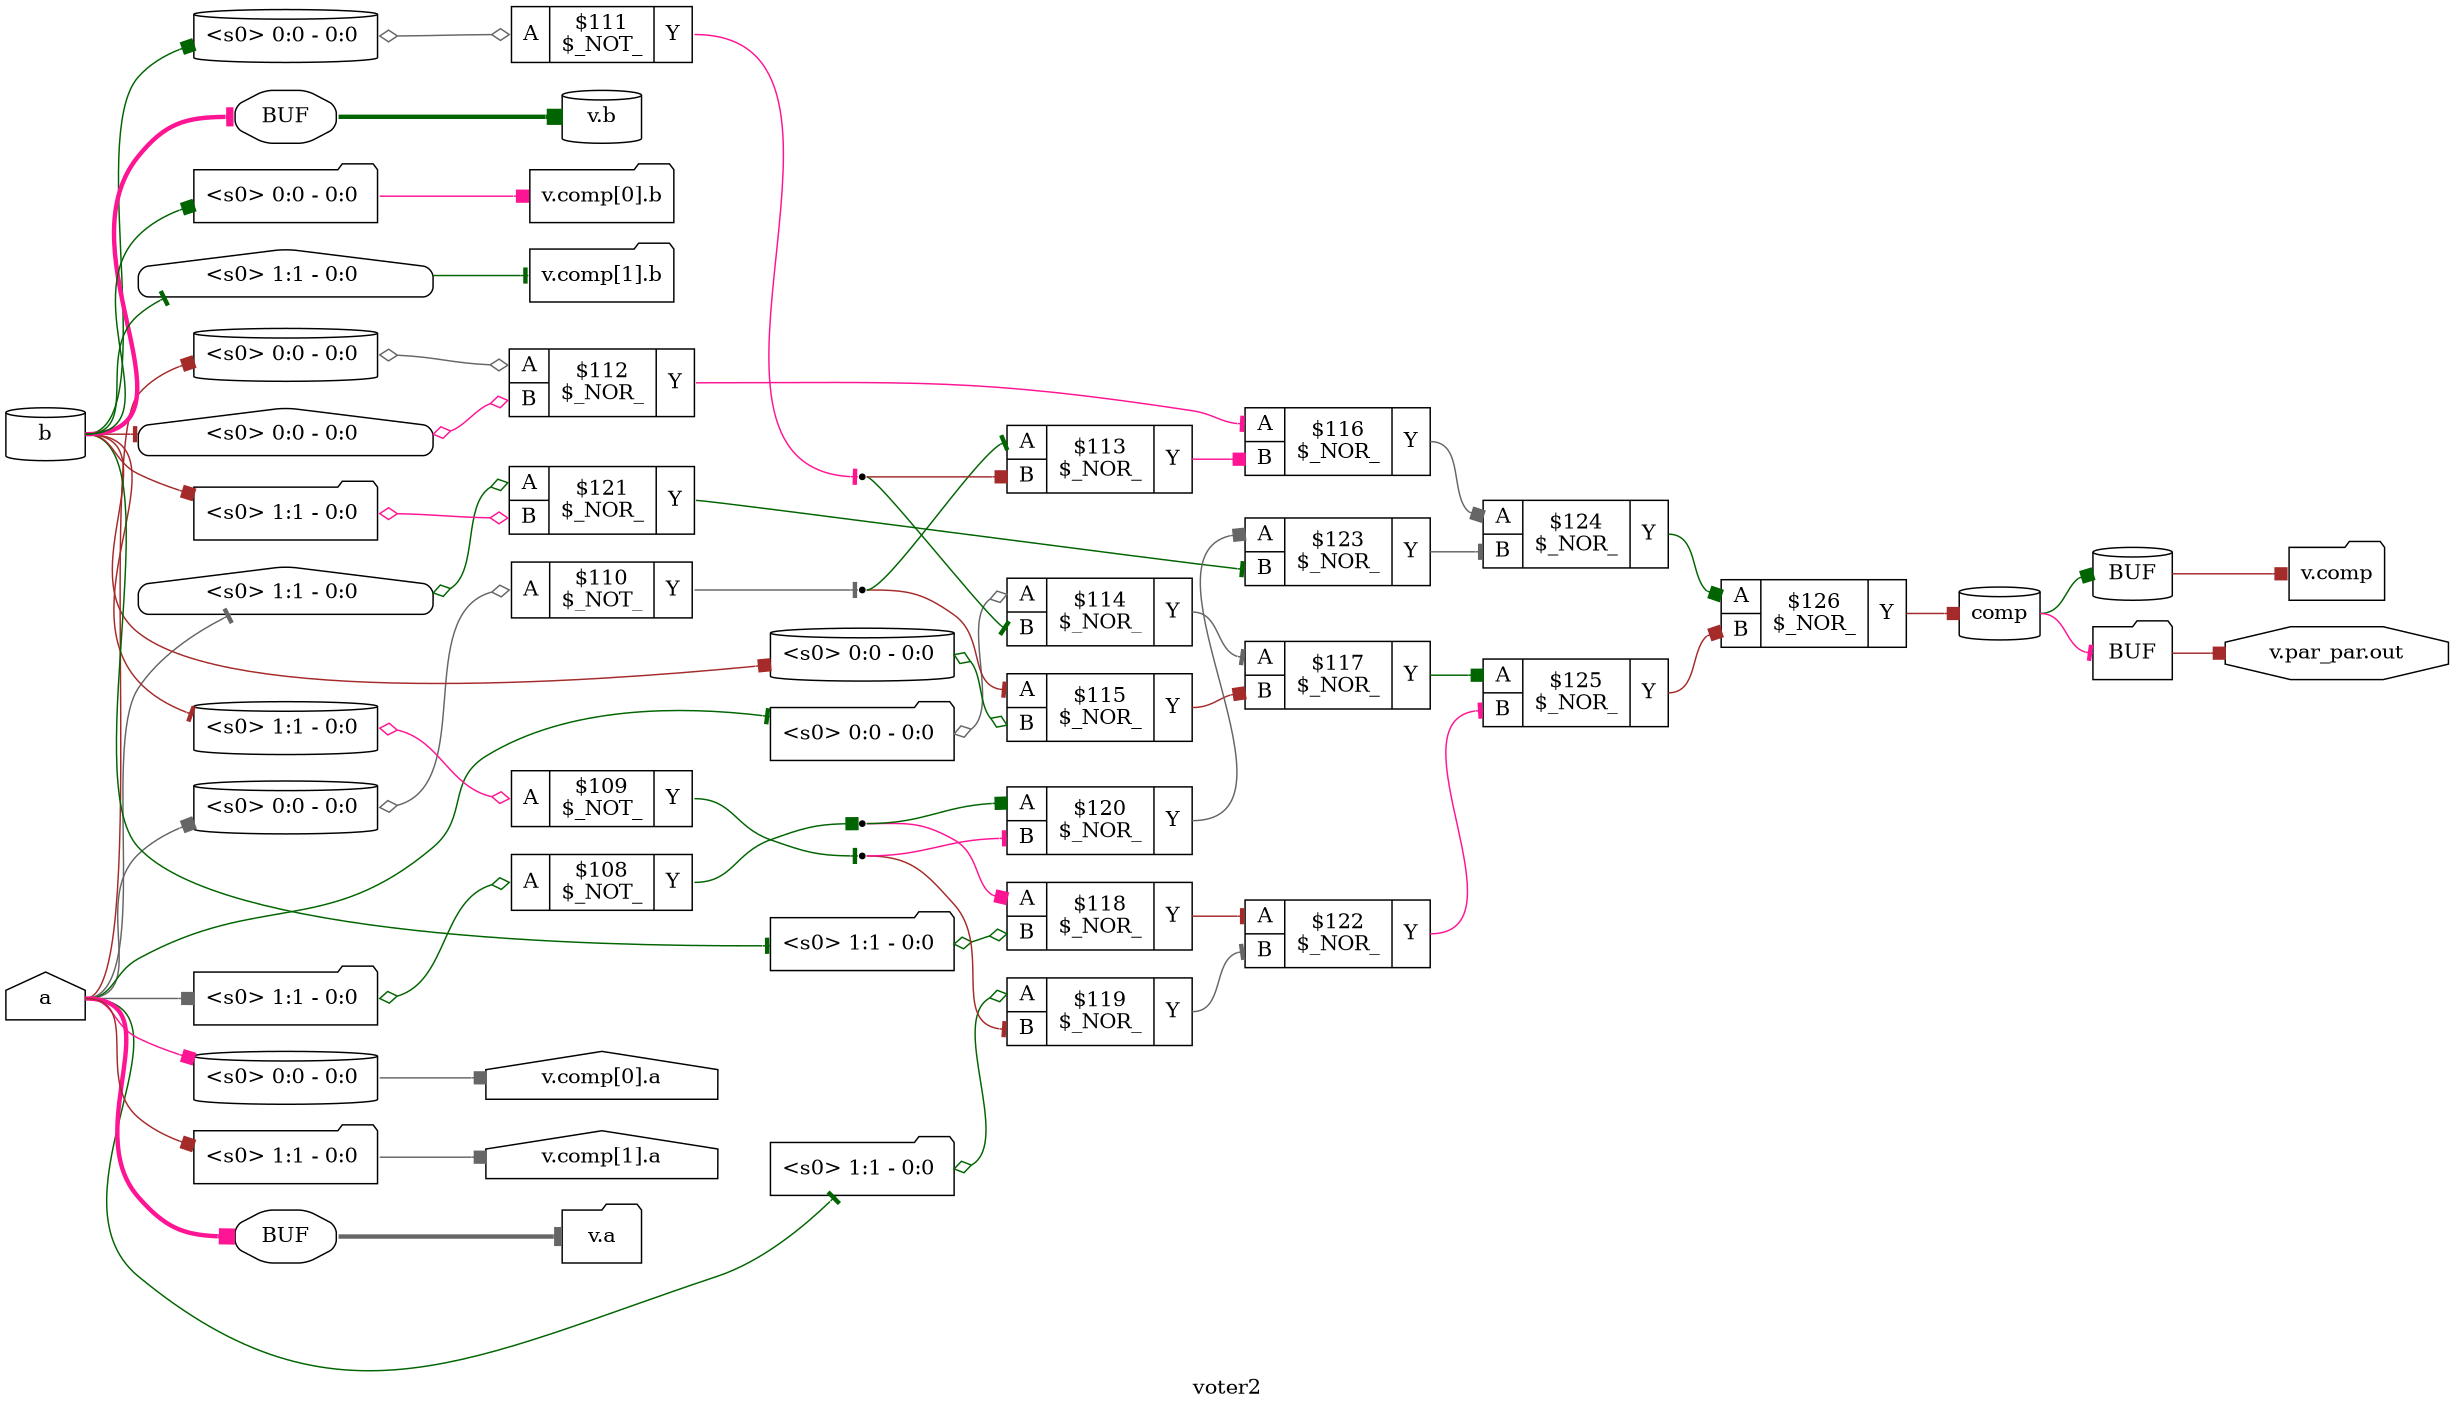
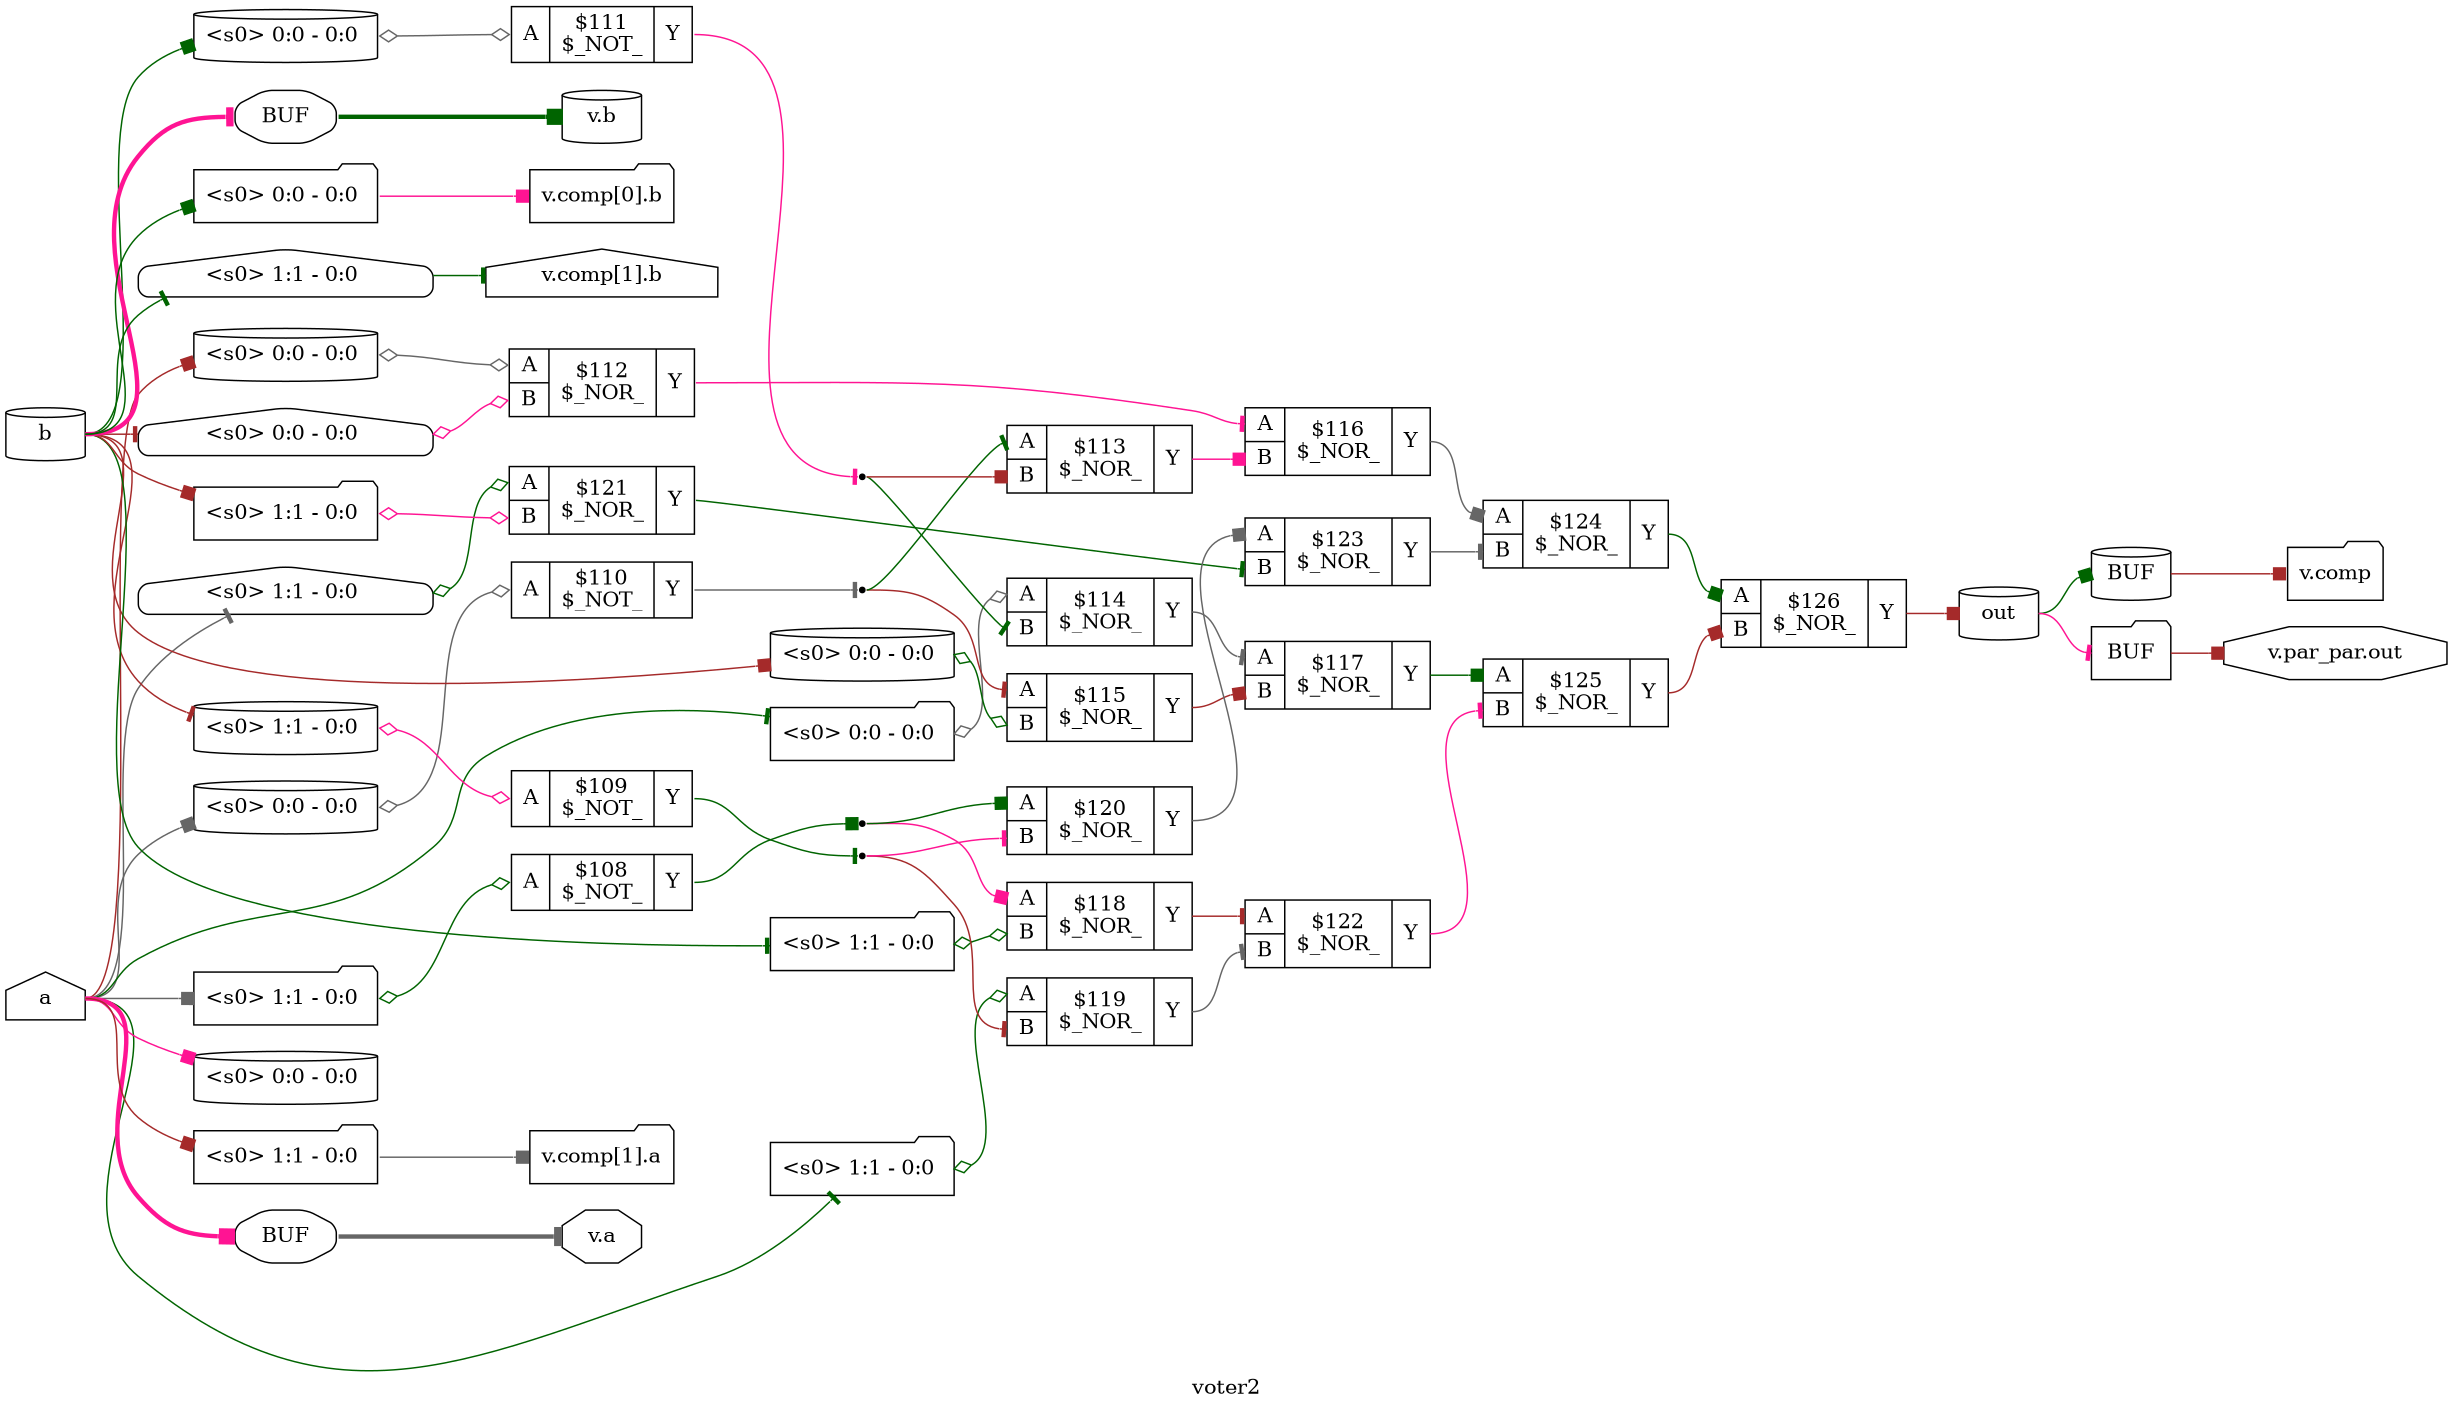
node "v.comp[1].b": shape folder -> house
node "comp": label "comp" -> "out"
node "v.comp[0].a": removed
node "v.comp[1].a": shape house -> folder
node "v.a": shape folder -> octagon
